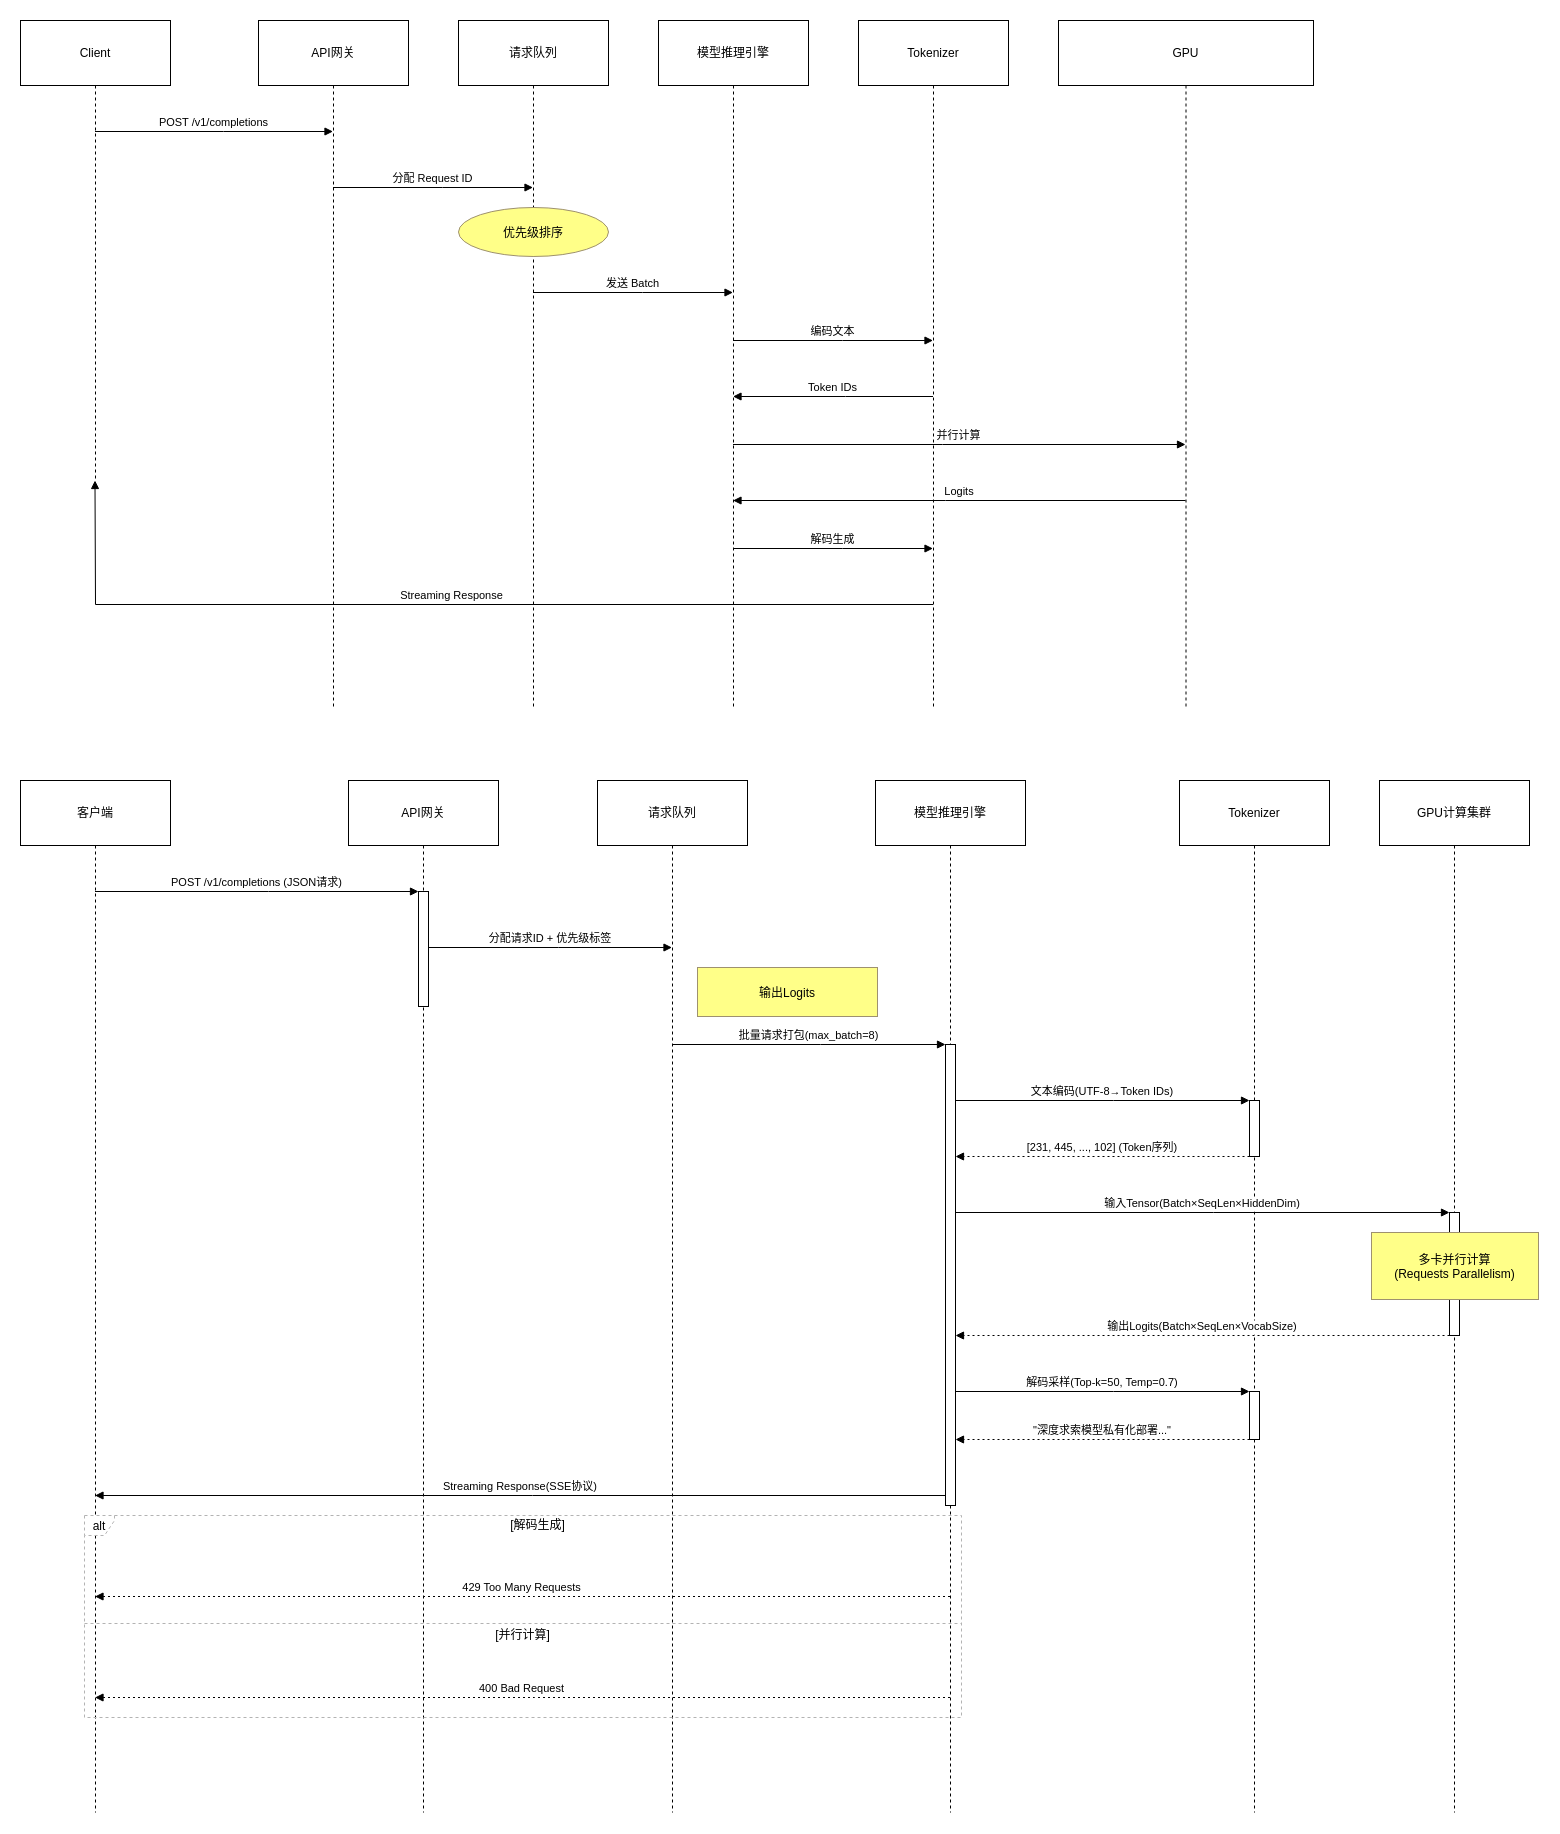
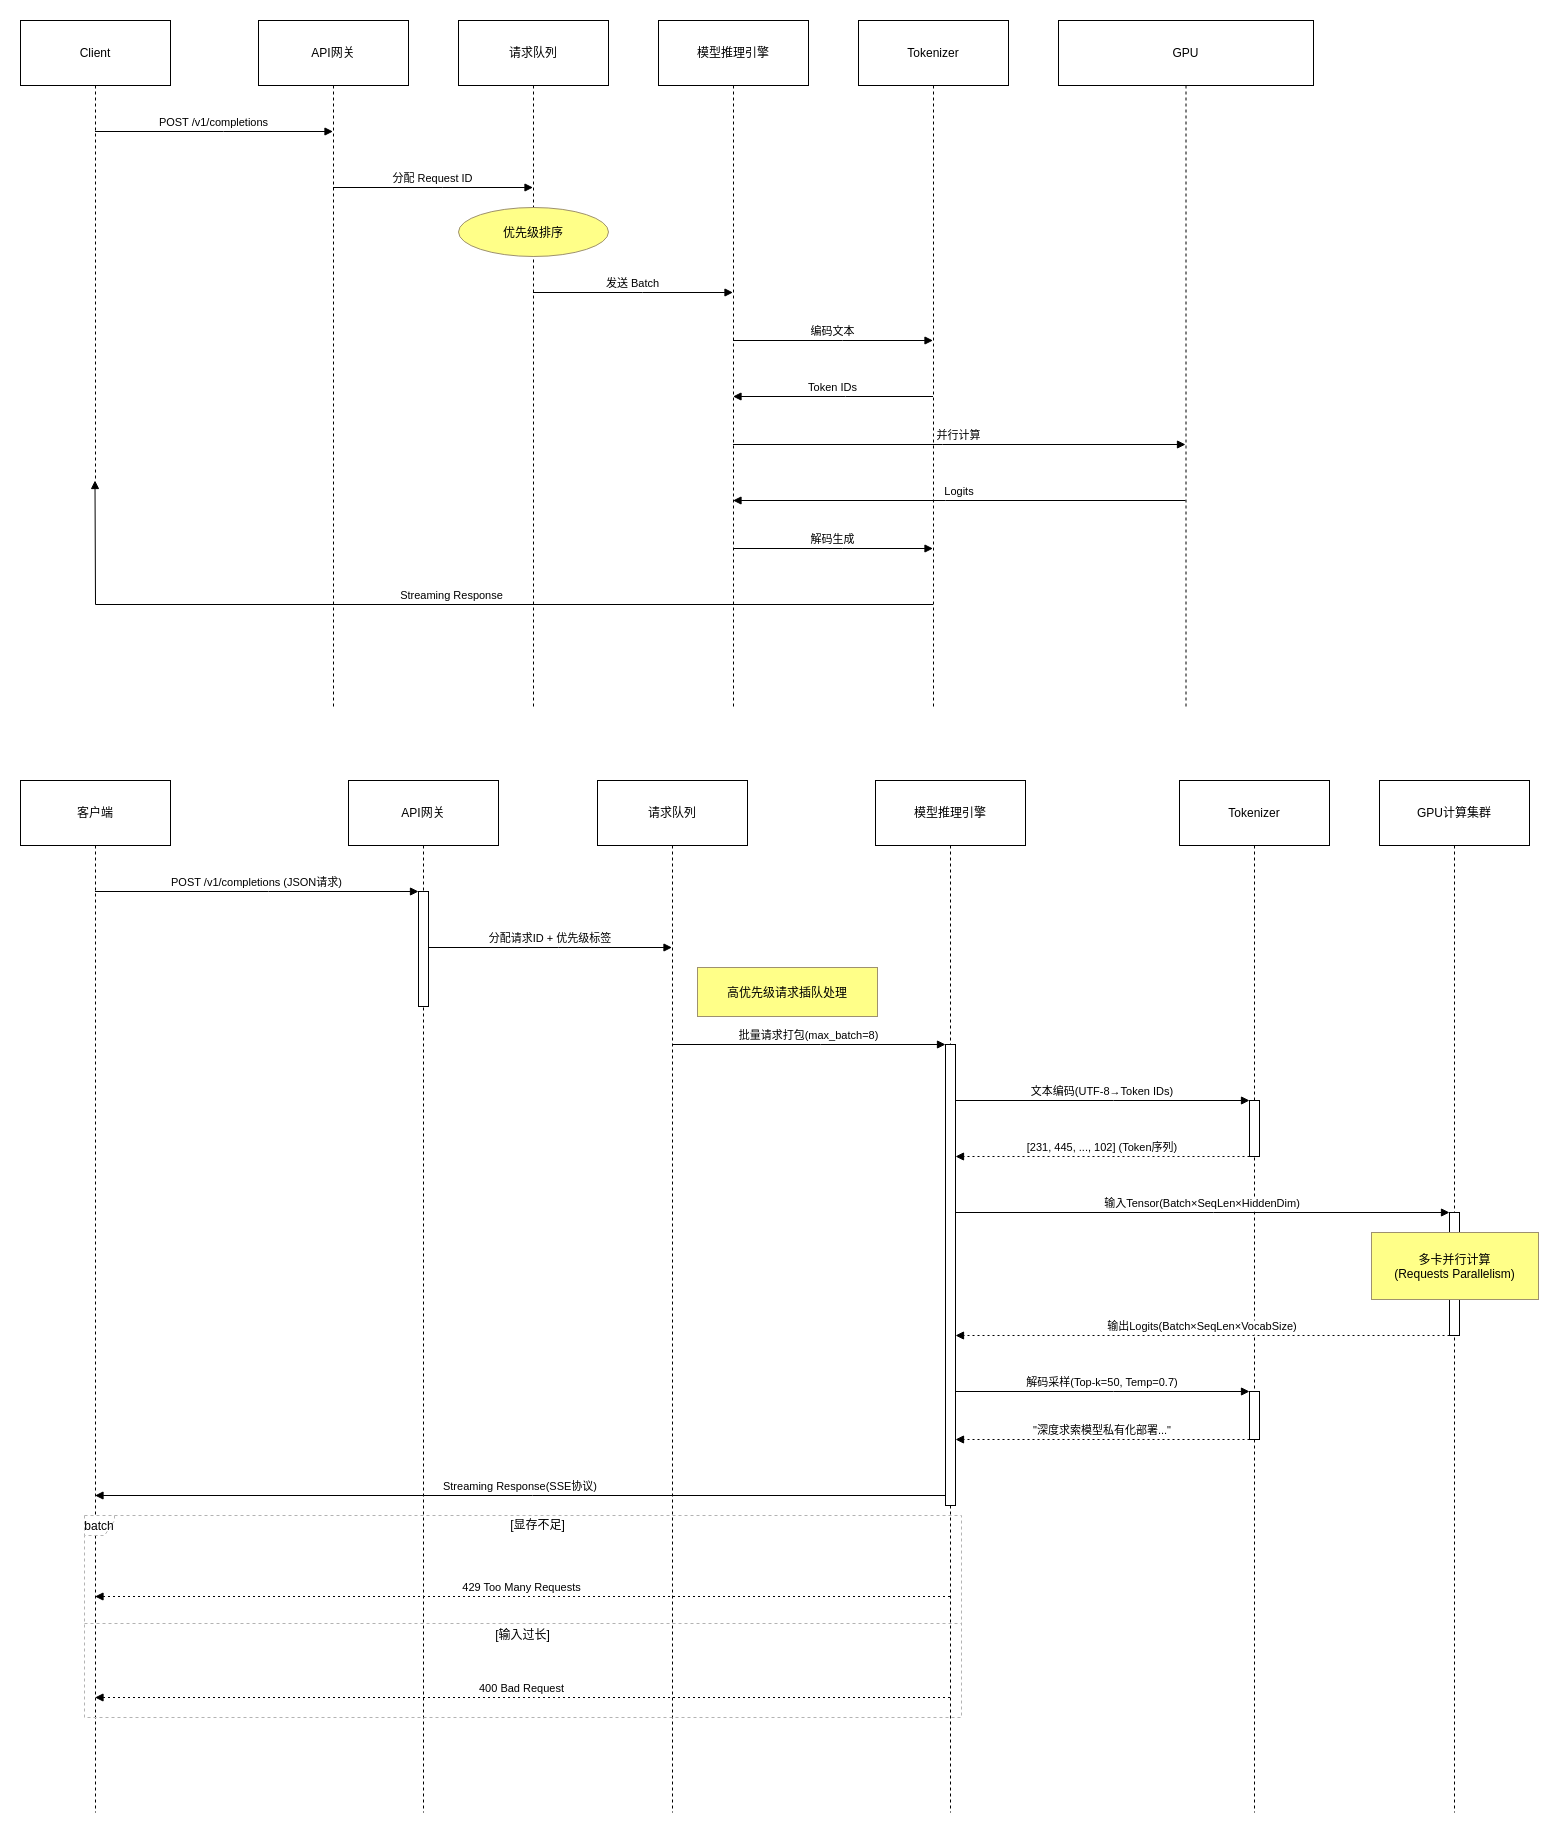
node "输出Logits": label "输出Logits" -> "高优先级请求插队处理"
node "alt": label "alt" -> "batch"
node "[解码生成]": label "[解码生成]" -> "[显存不足]"
node "[并行计算]": label "[并行计算]" -> "[输入过长]"
